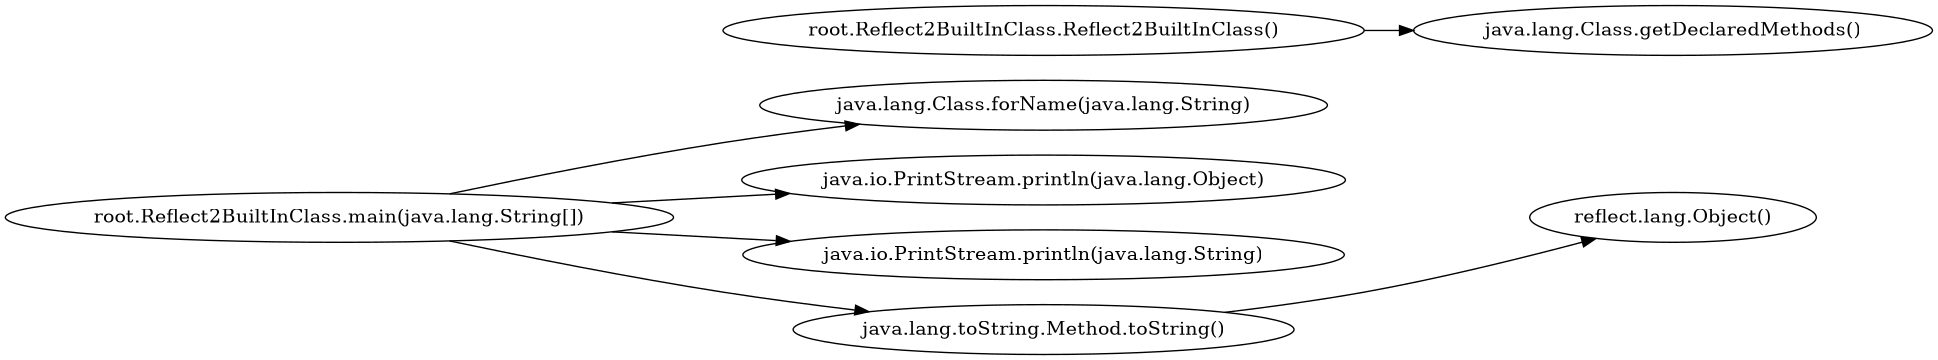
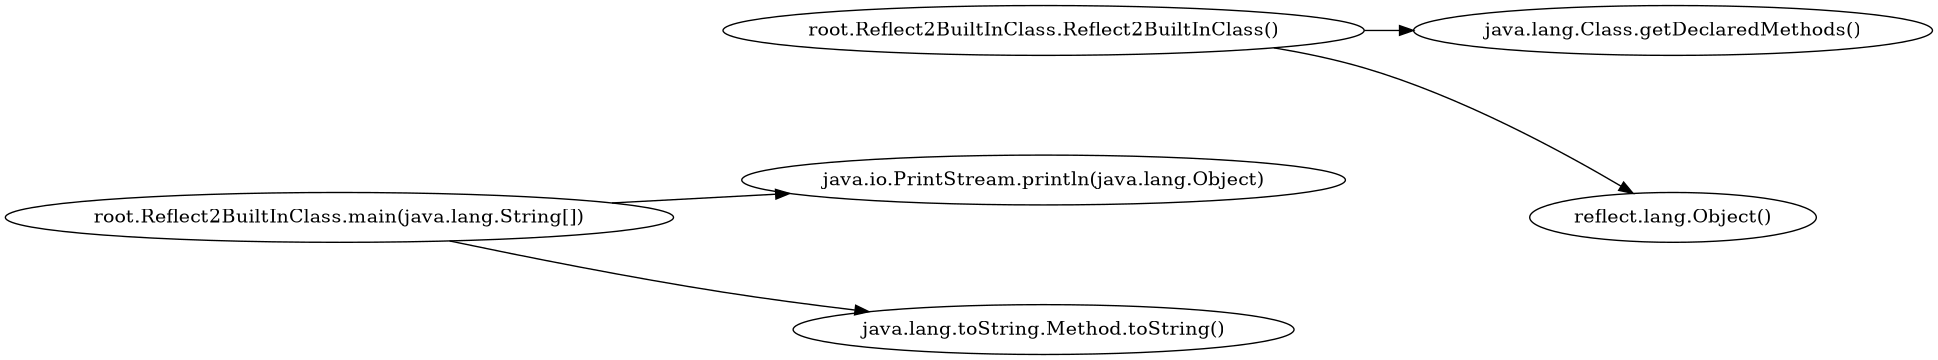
node "java.lang.Class.forName(java.lang.String)": removed
node "java.io.PrintStream.println(java.lang.String)": removed
edge "java.lang.toString.Method.toString()" -> "reflect.lang.Object()": now "root.Reflect2BuiltInClass.Reflect2BuiltInClass()" -> "reflect.lang.Object()"
